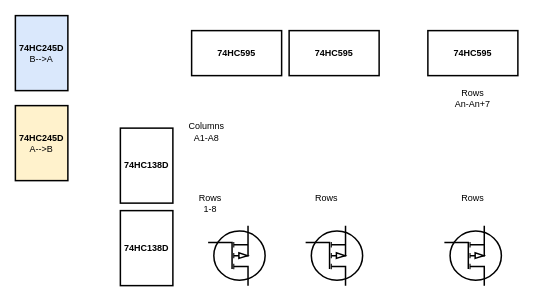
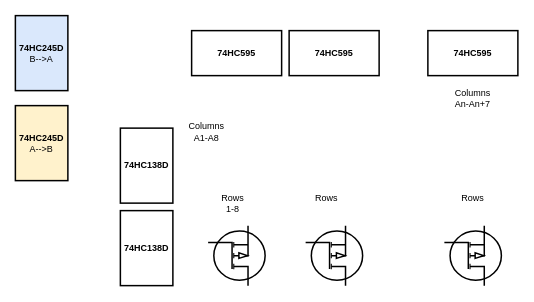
node "Rows An-An+7": label "Rows An-An+7" -> "Columns An-An+7"
node "Rows 1-8": moved (210, 203) -> (233, 203)
